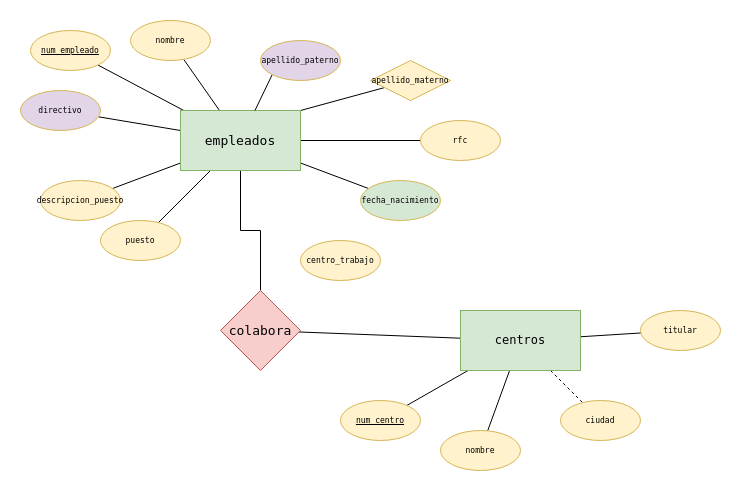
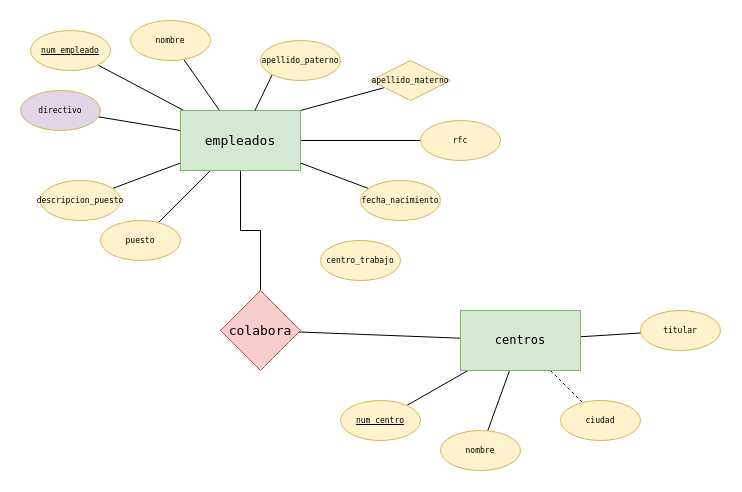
node "apellido_paterno": fillcolor #e1d5e7 -> #fff2cc
node "fecha_nacimiento": fillcolor #d5e8d4 -> #fff2cc
node "centro_trabajo": moved (341, 261) -> (361, 261)
